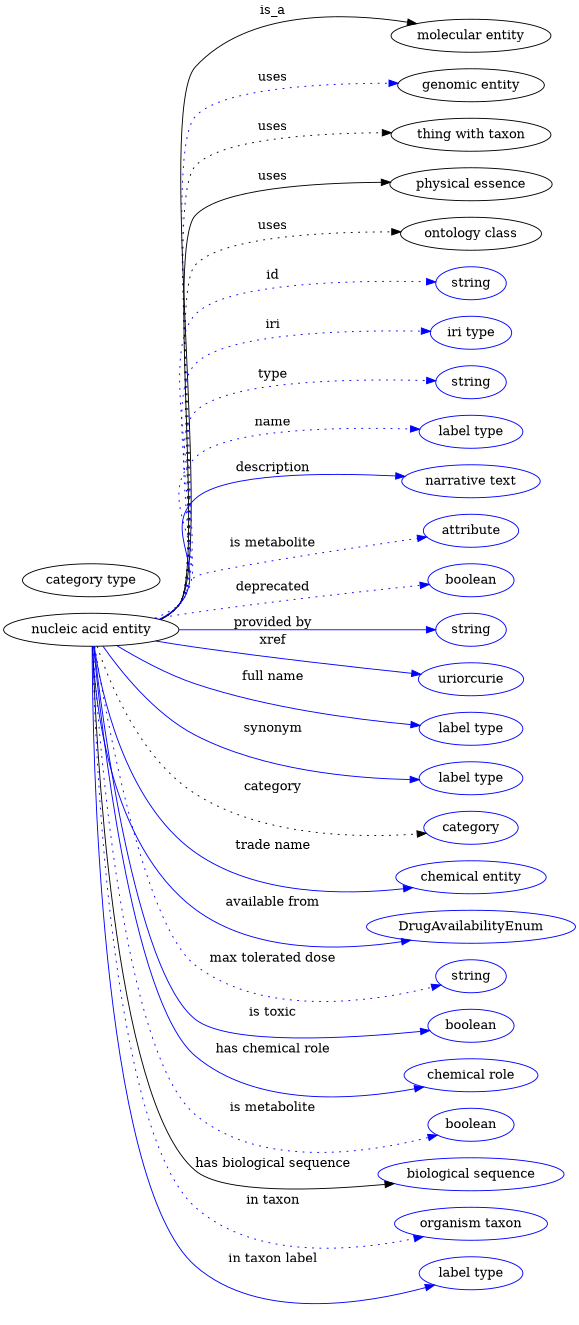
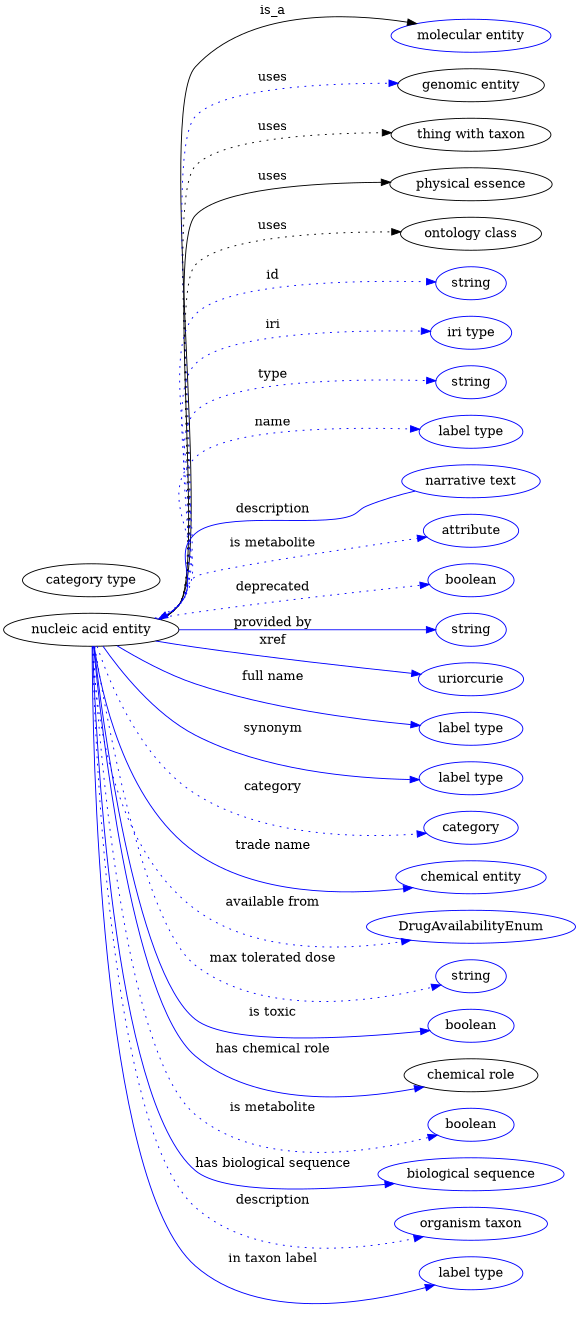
node "molecular entity": color black -> blue
edge "nucleic acid entity" -> "narrative text": reversed
edge "nucleic acid entity" -> "category": color black -> blue
edge "nucleic acid entity" -> "DrugAvailabilityEnum": style solid -> dotted
edge "nucleic acid entity" -> "biological sequence": color black -> blue
node "chemical role": color blue -> black
edge "nucleic acid entity" -> "organism taxon": label "in taxon" -> "description"
